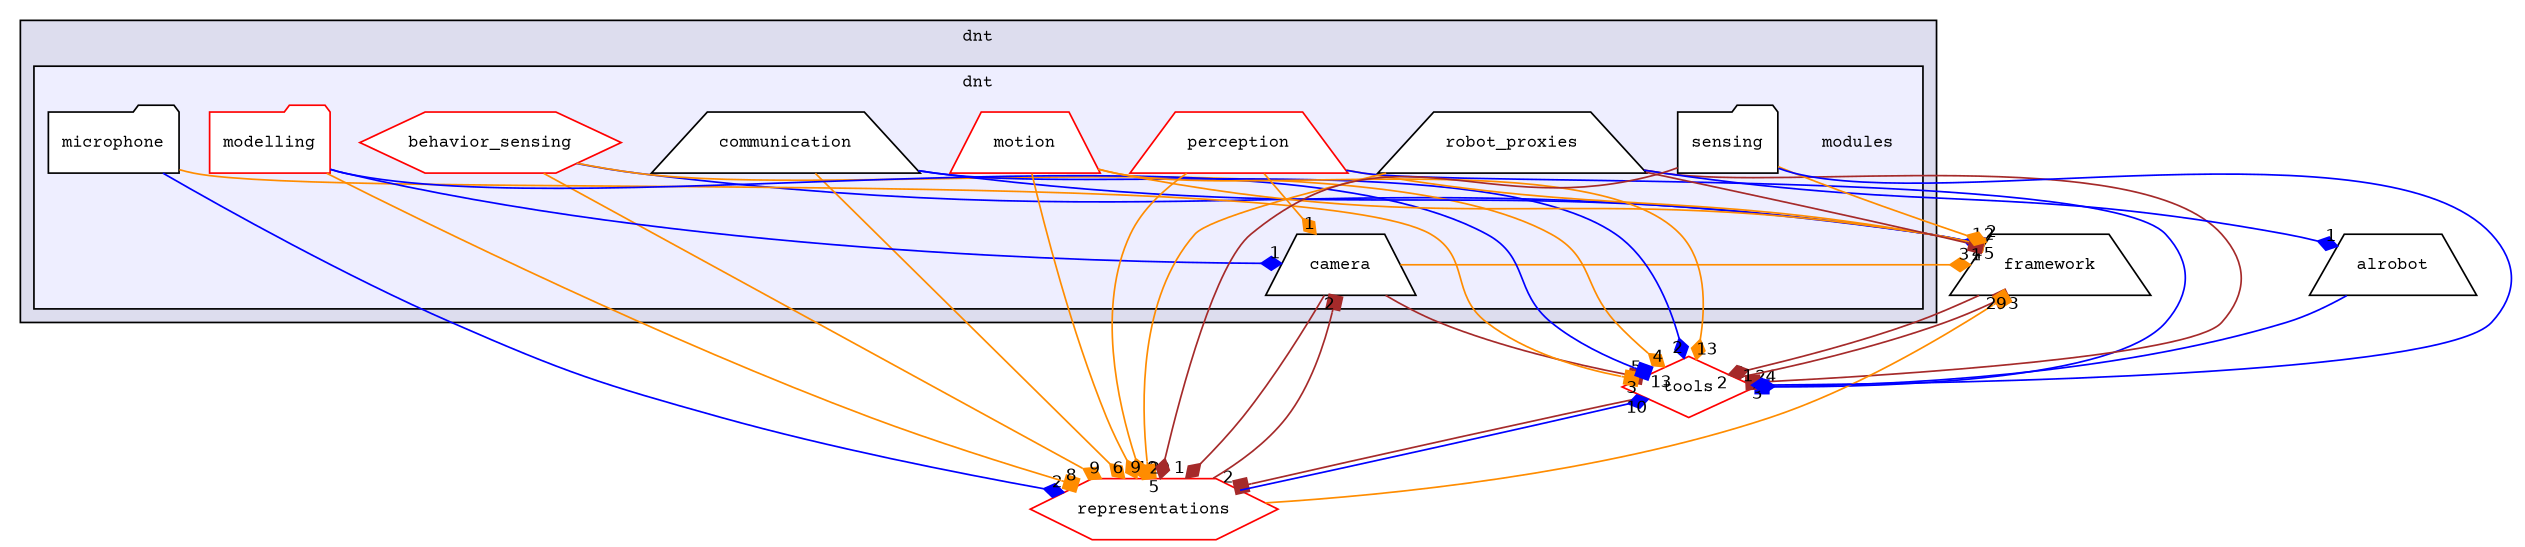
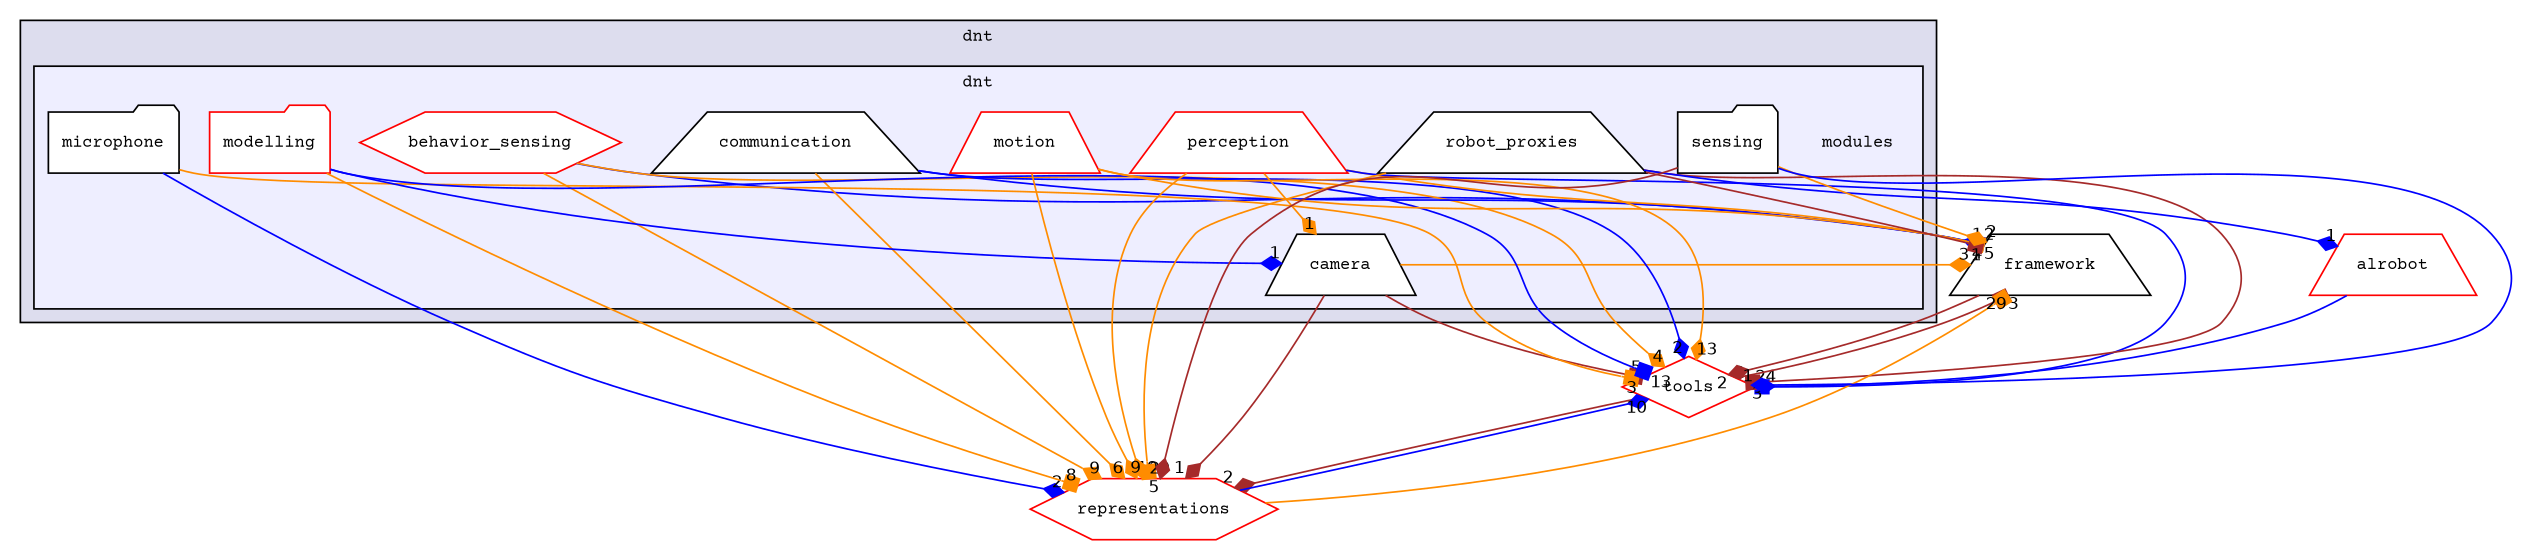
node "alrobot": color black -> red
edge "representations" -> "camera": removed
edge "tools" -> "representations": arrowhead box -> diamond
